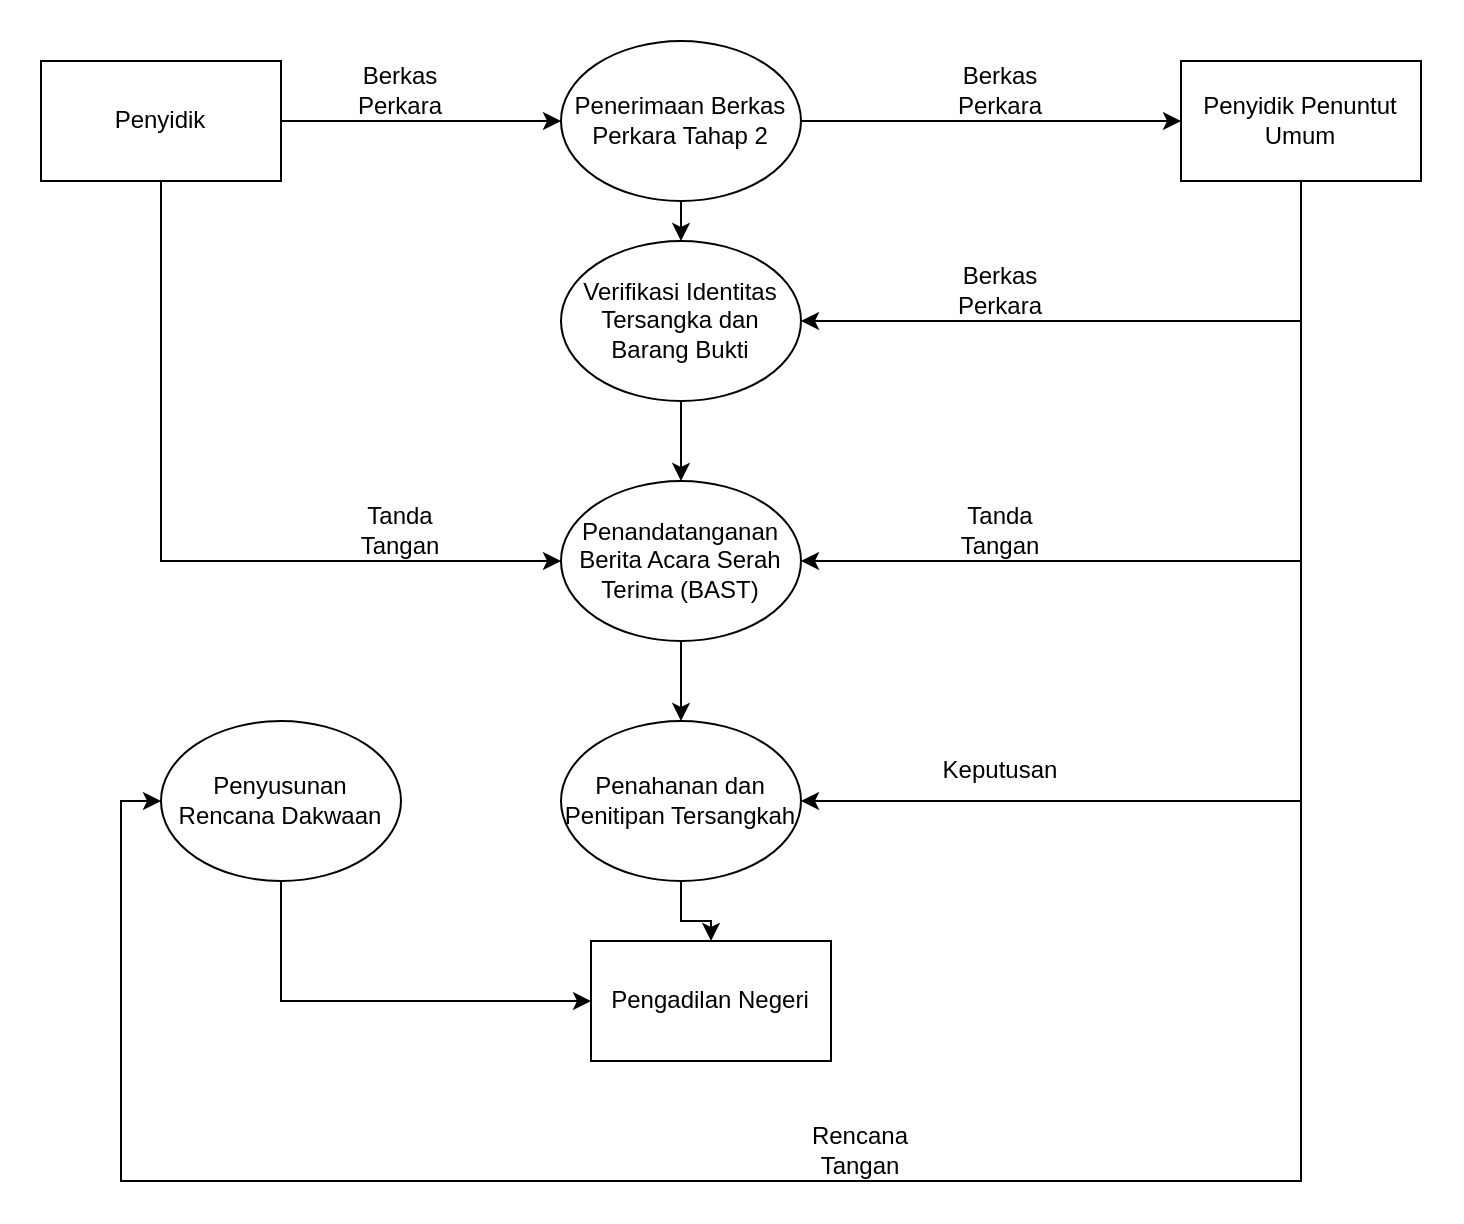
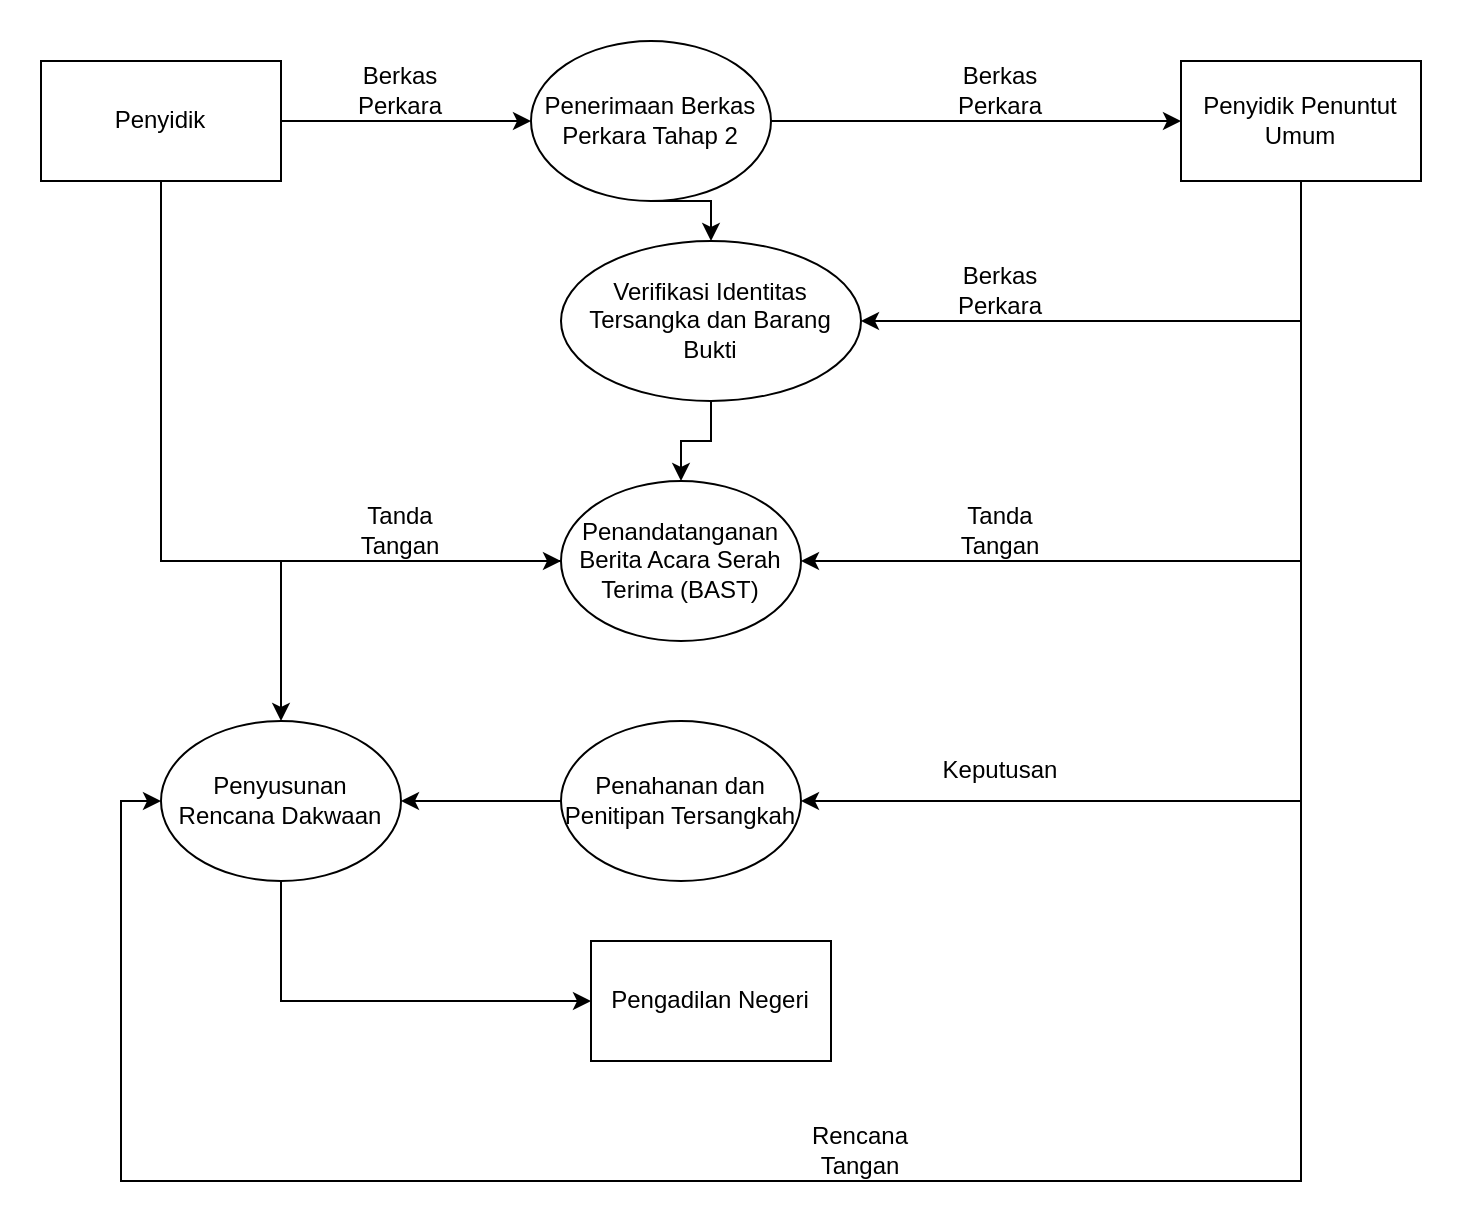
node "Penerimaan Berkas Perkara Tahap 2": moved (681, 121) -> (651, 121)
node "Verifikasi Identitas Tersangka dan Barang Bukti": size 240x160 -> 300x160
edge "Penandatanganan Berita Acara Serah Terima (BAST)" -> "Penahanan dan Penitipan Tersangkah": now "Penandatanganan Berita Acara Serah Terima (BAST)" -> "Penyusunan Rencana Dakwaan"
edge "Penahanan dan Penitipan Tersangkah" -> "Pengadilan Negeri": now "Penahanan dan Penitipan Tersangkah" -> "Penyusunan Rencana Dakwaan"
